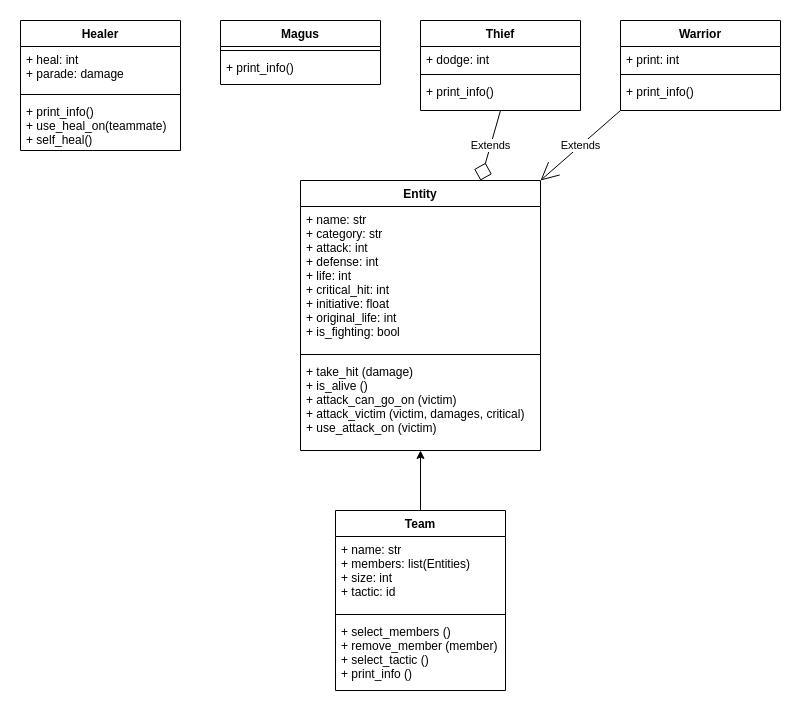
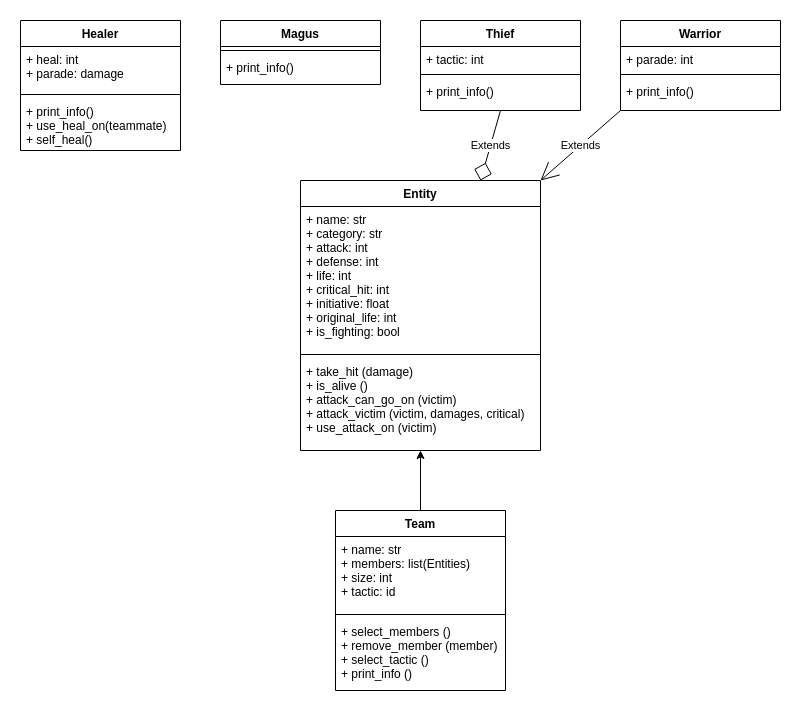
node "+ dodge: int": label "+ dodge: int" -> "+ tactic: int"
node "+ print: int": label "+ print: int" -> "+ parade: int"
